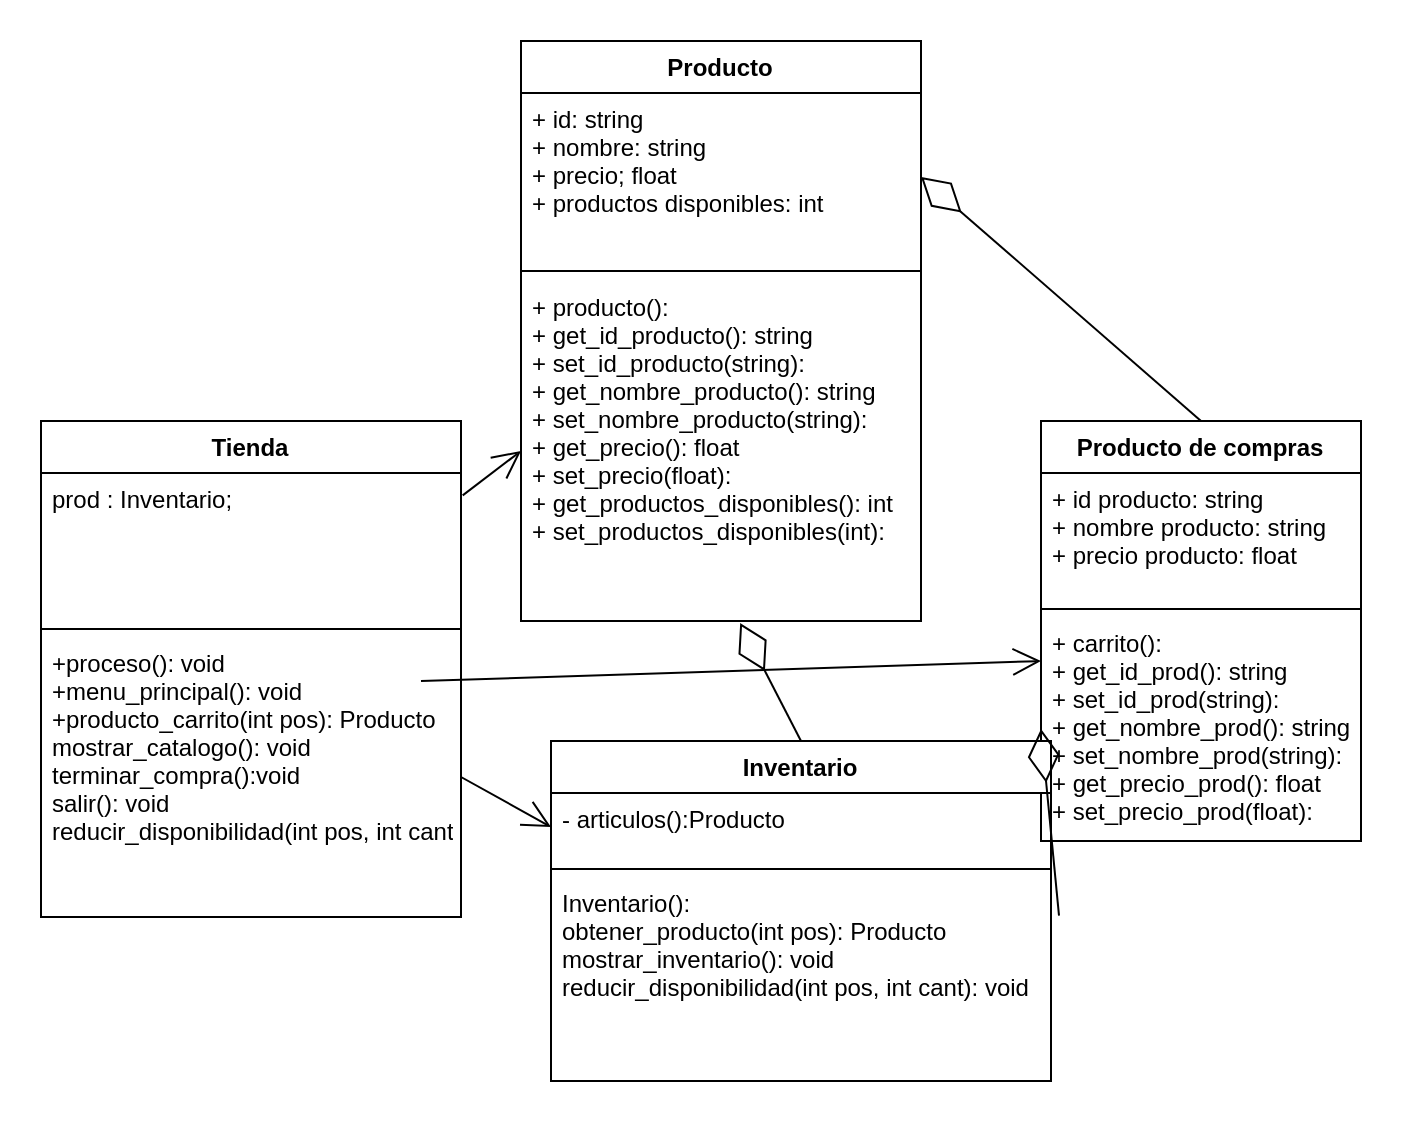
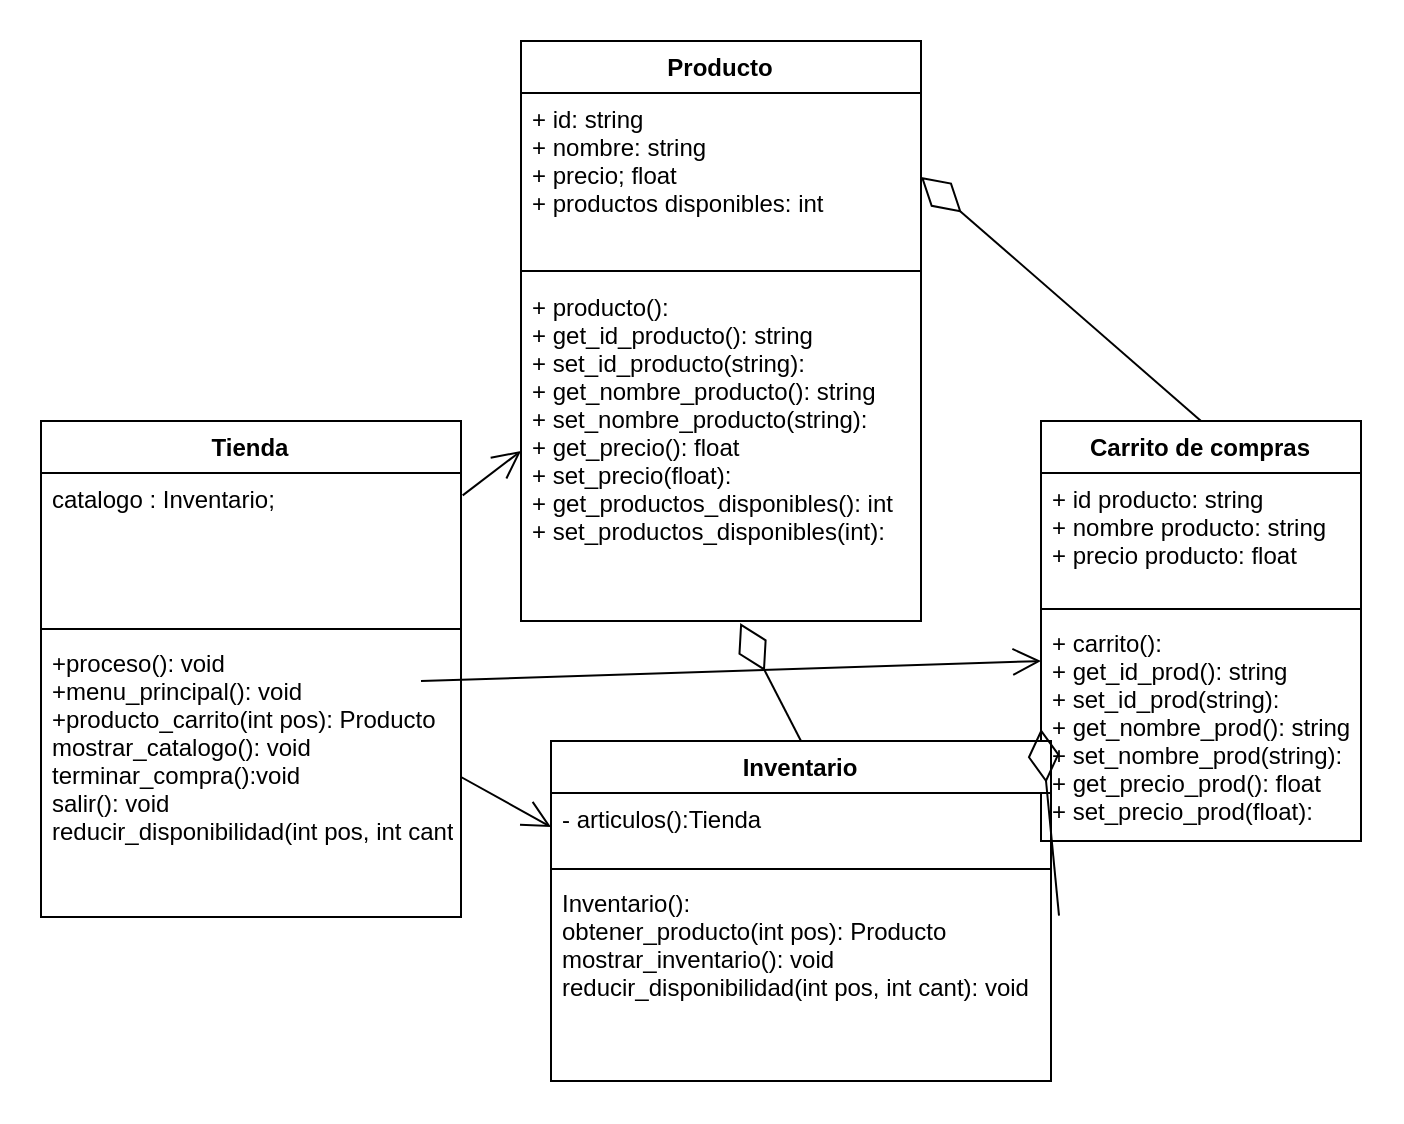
node "Producto de compras": label "Producto de compras" -> "Carrito de compras"
node "prod : Inventario;": label "prod : Inventario;" -> "catalogo : Inventario;"
node "- articulos():Producto": label "- articulos():Producto" -> "- articulos():Tienda"
